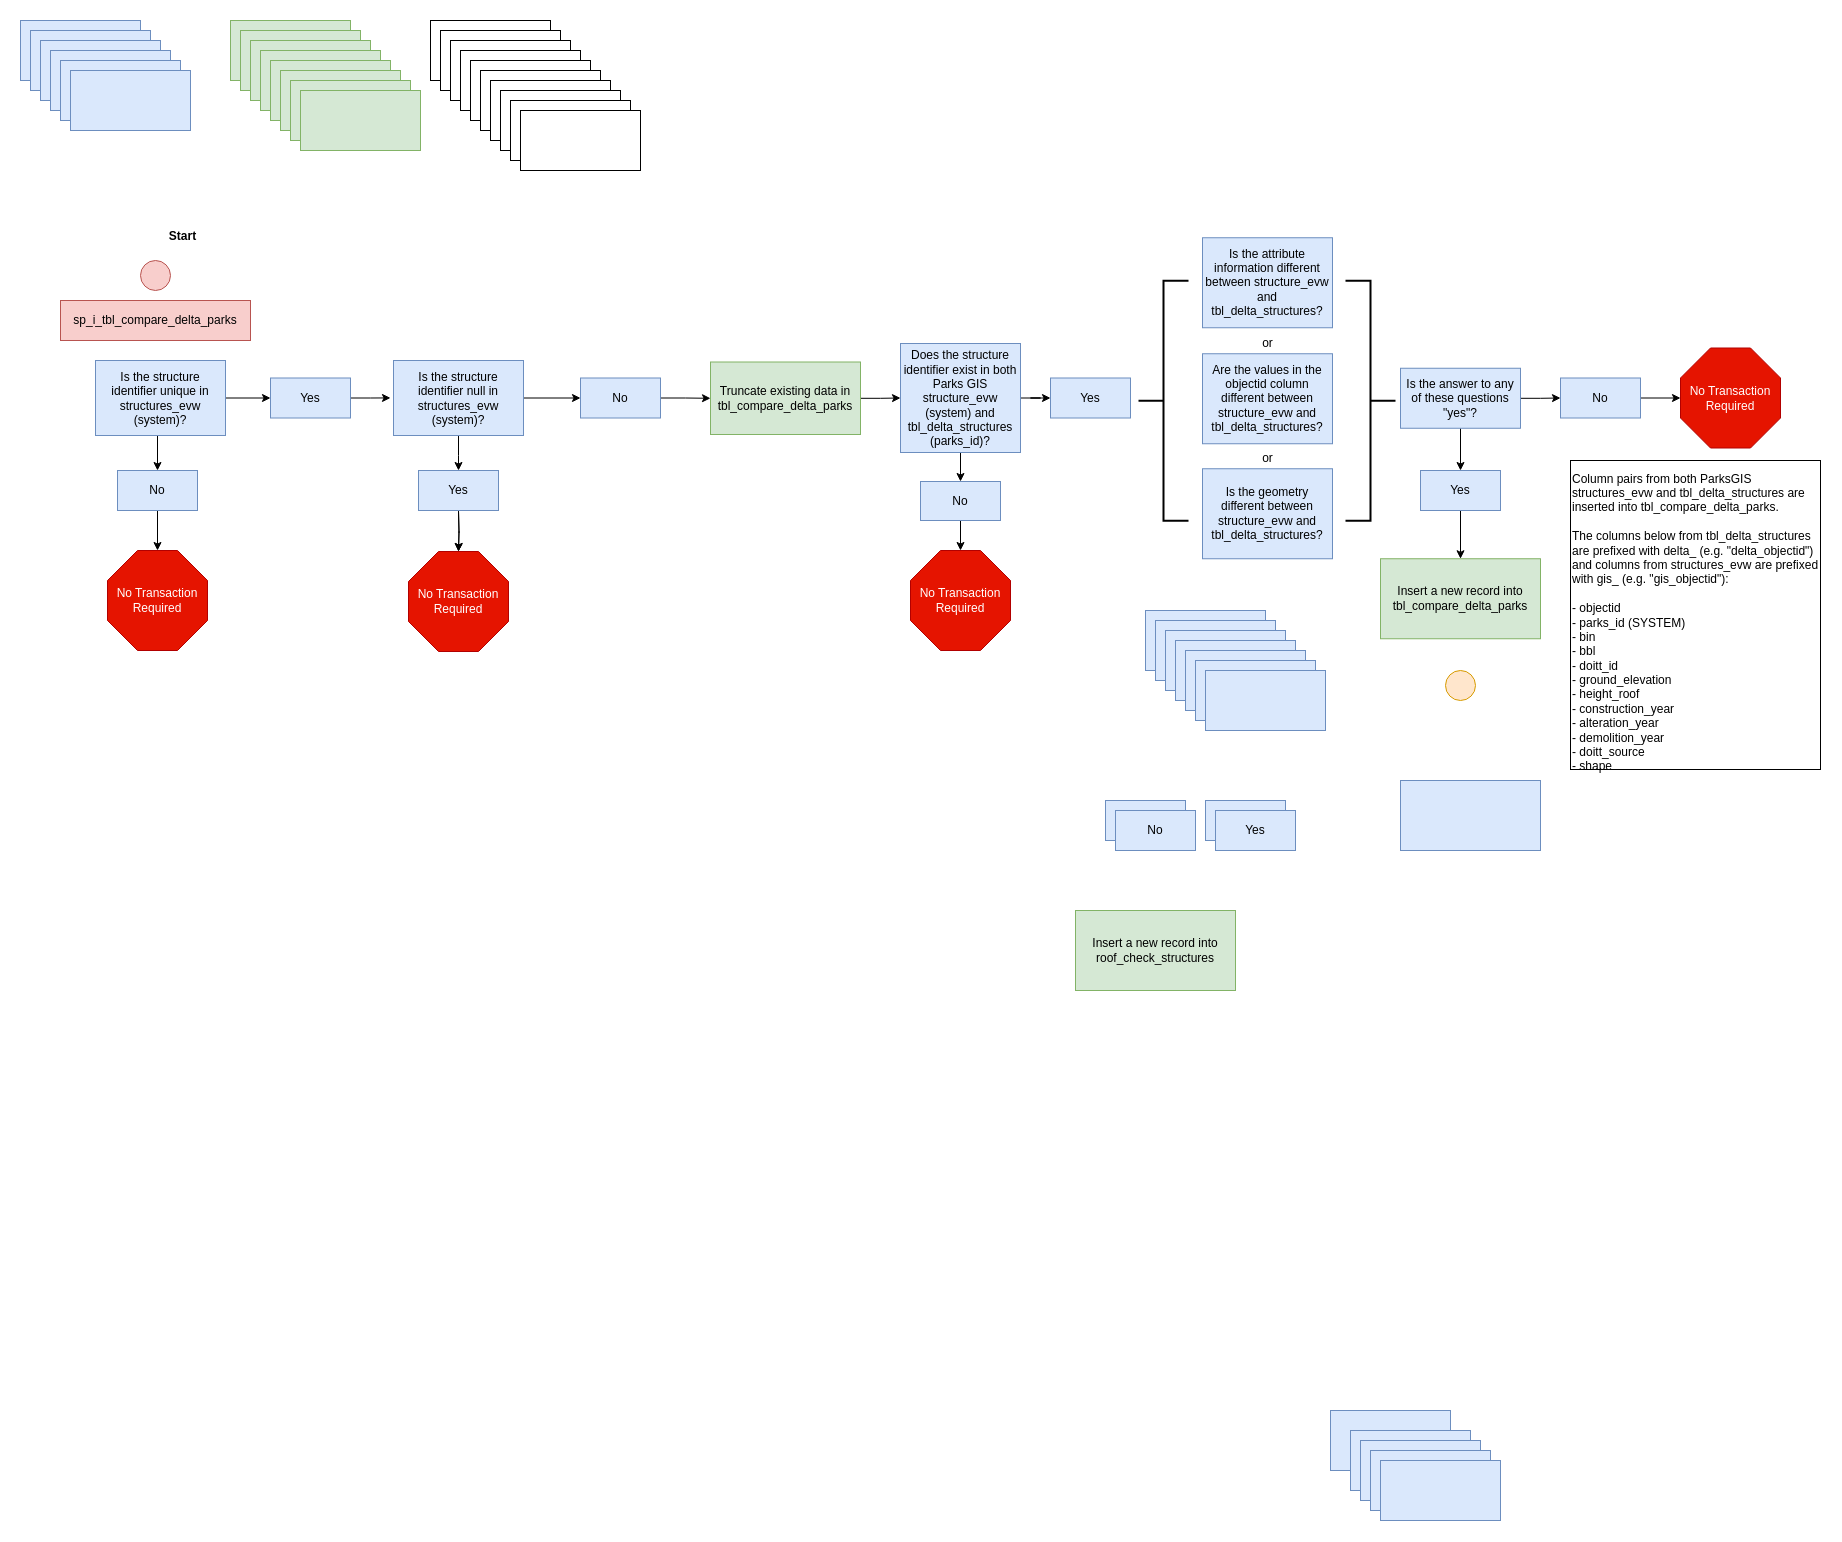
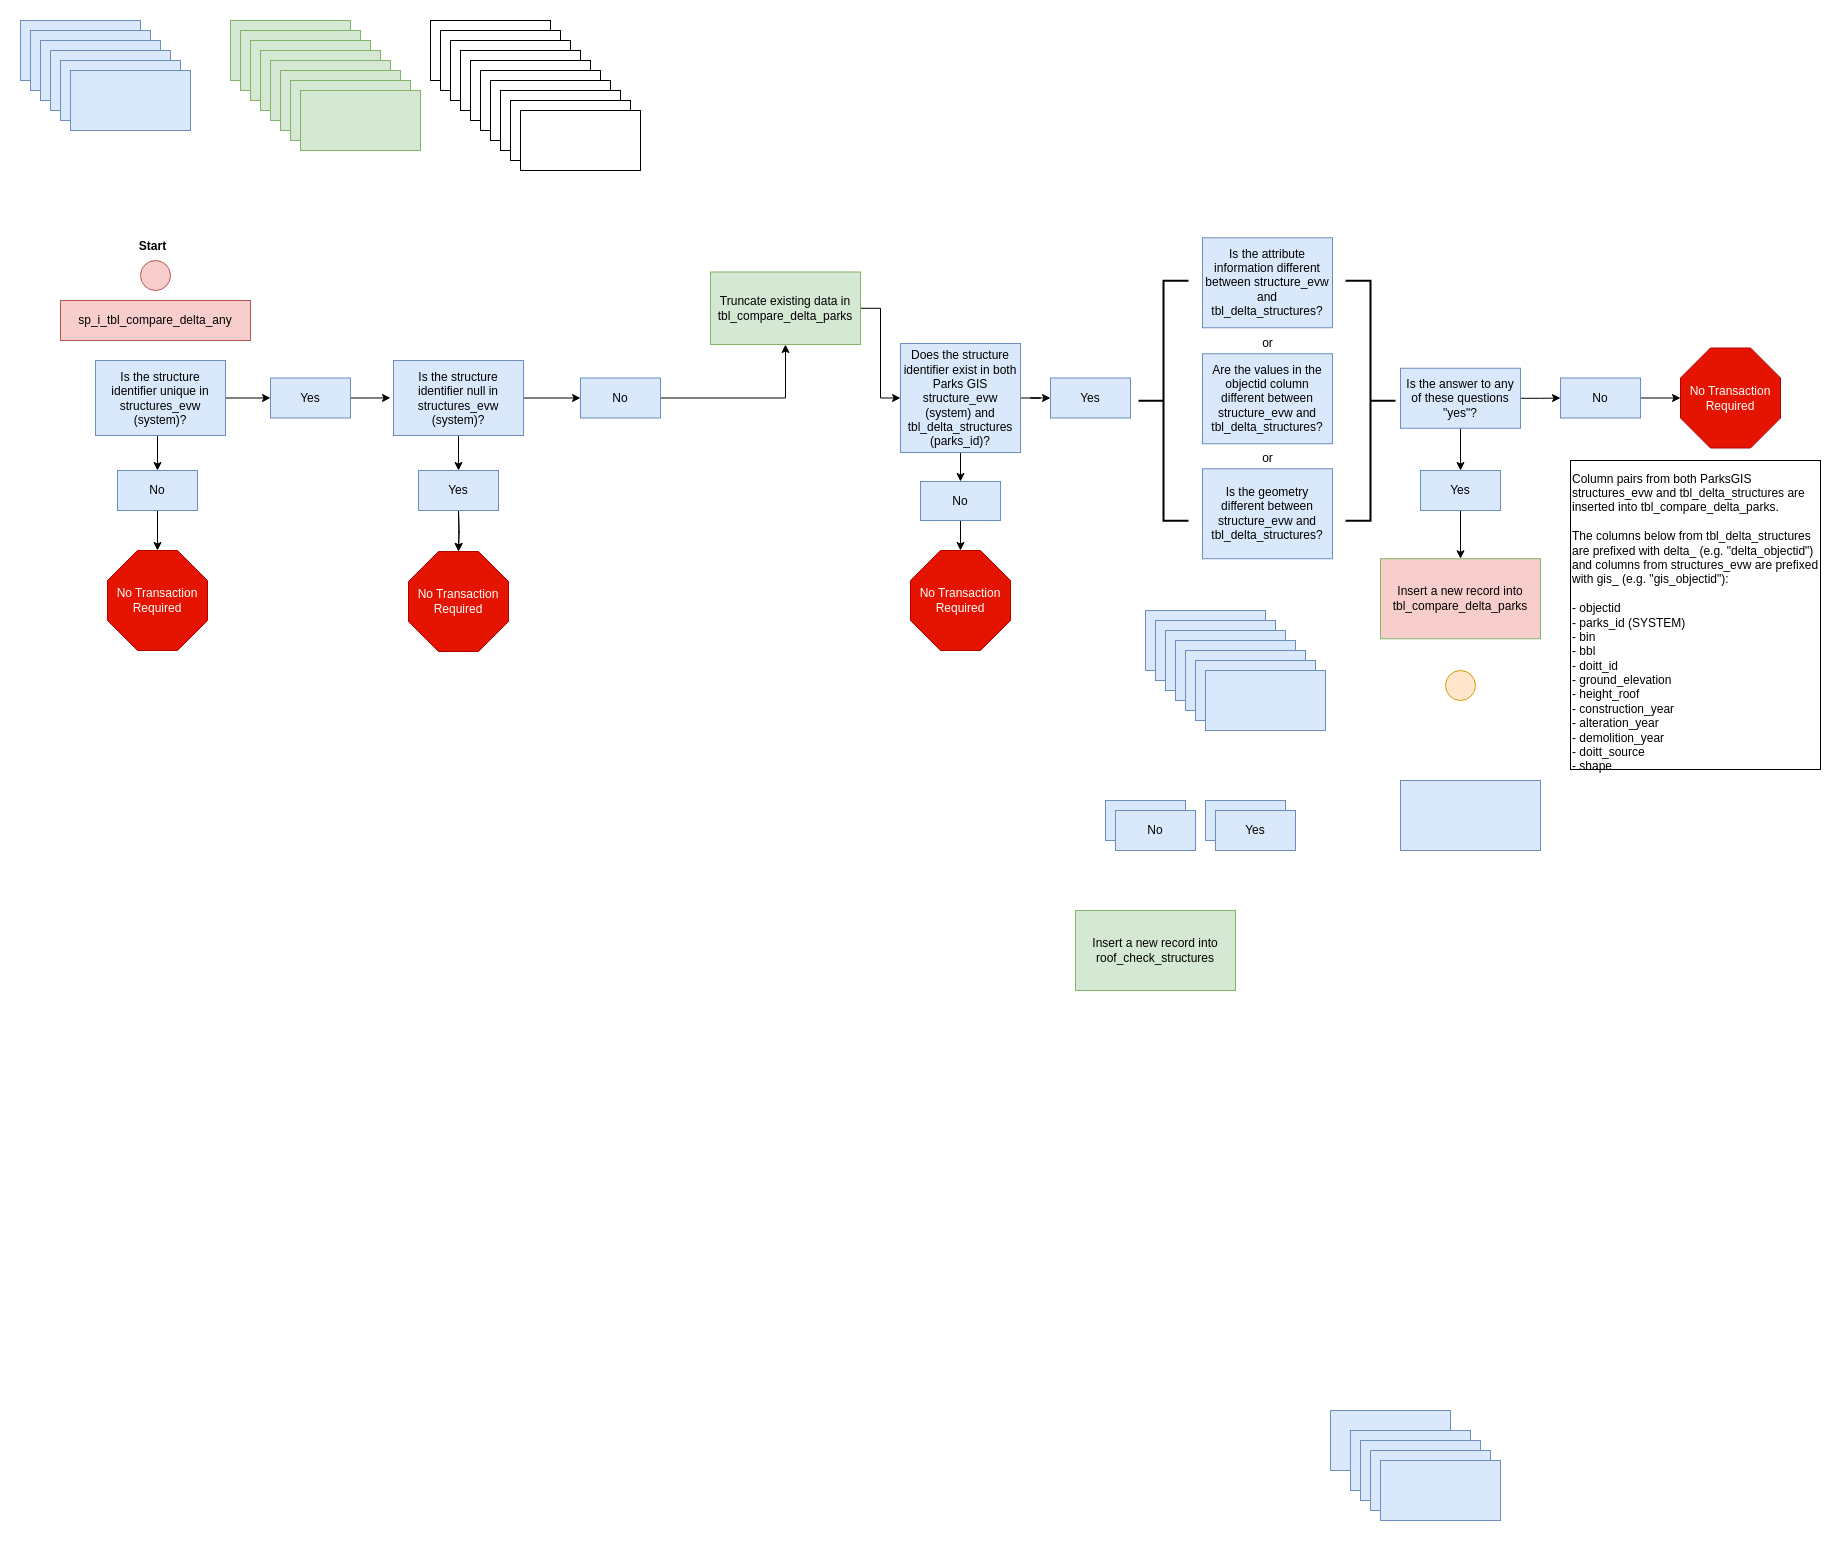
node "Start": moved (183, 237) -> (153, 247)
node "sp_i_tbl_compare_delta_parks": label "sp_i_tbl_compare_delta_parks" -> "sp_i_tbl_compare_delta_any"
node "Truncate existing data in tbl_compare_delta_parks": moved (786, 398) -> (786, 308)
node "Insert a new record into tbl_compare_delta_parks": fillcolor #d5e8d4 -> #f8cecc
